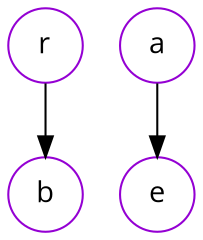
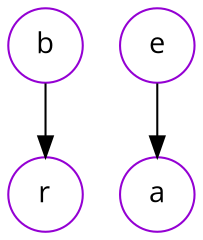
edge "r" -> "b": reversed
edge "a" -> "e": reversed
